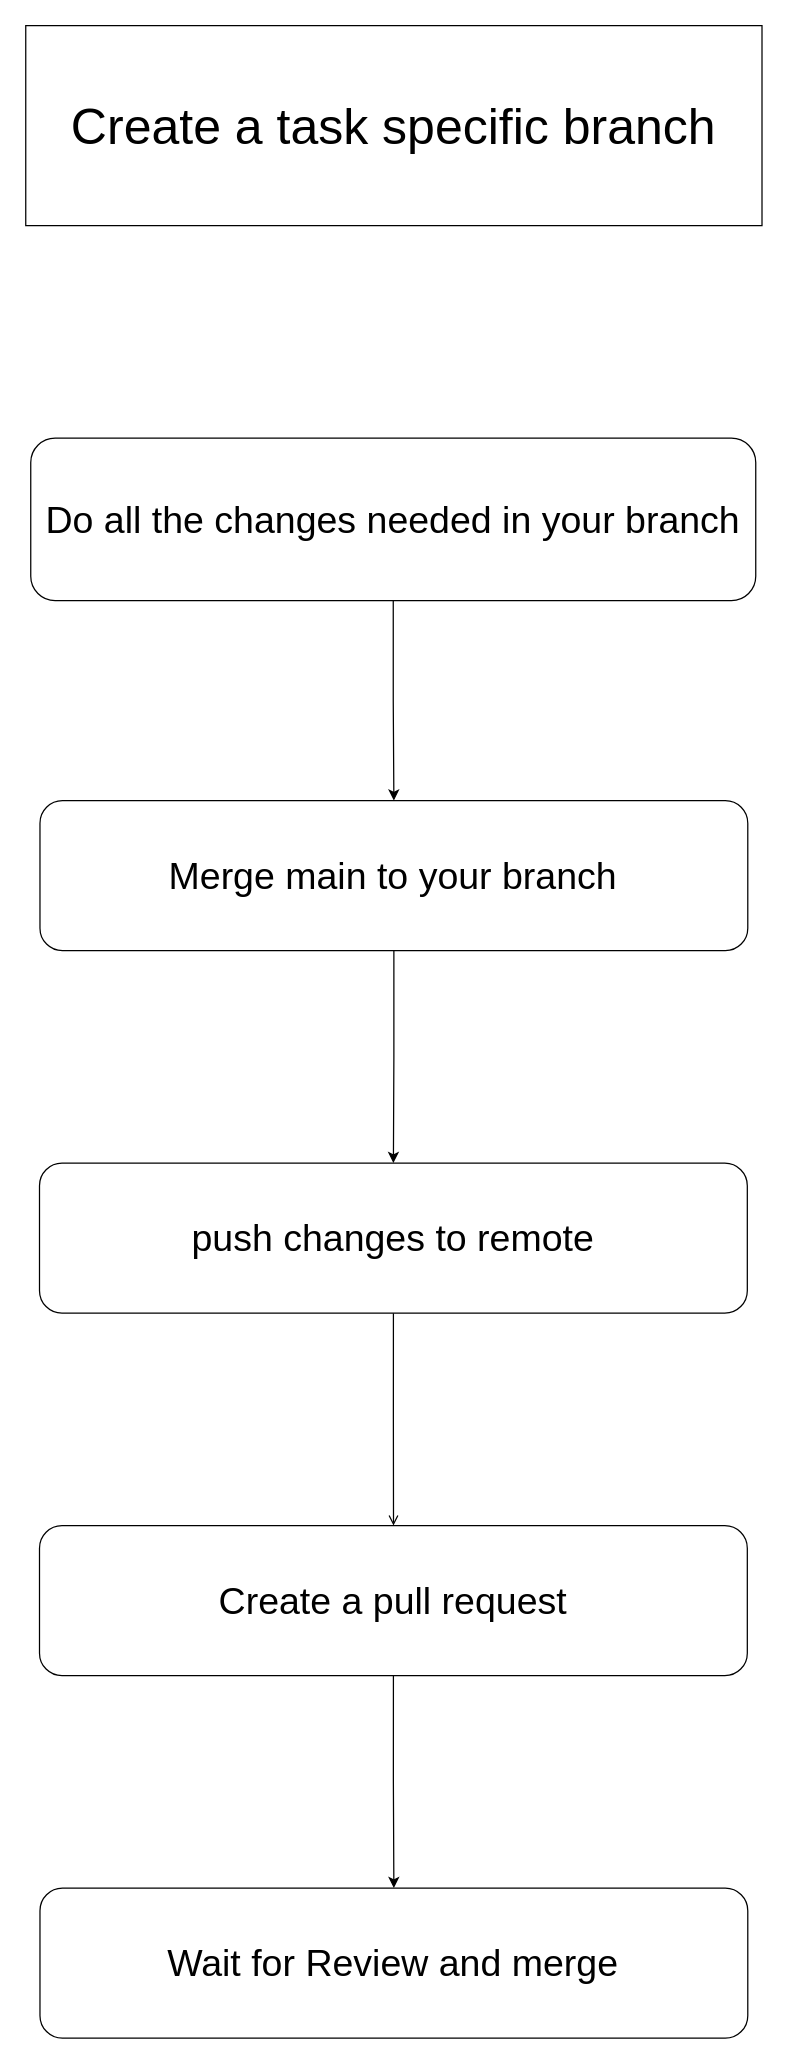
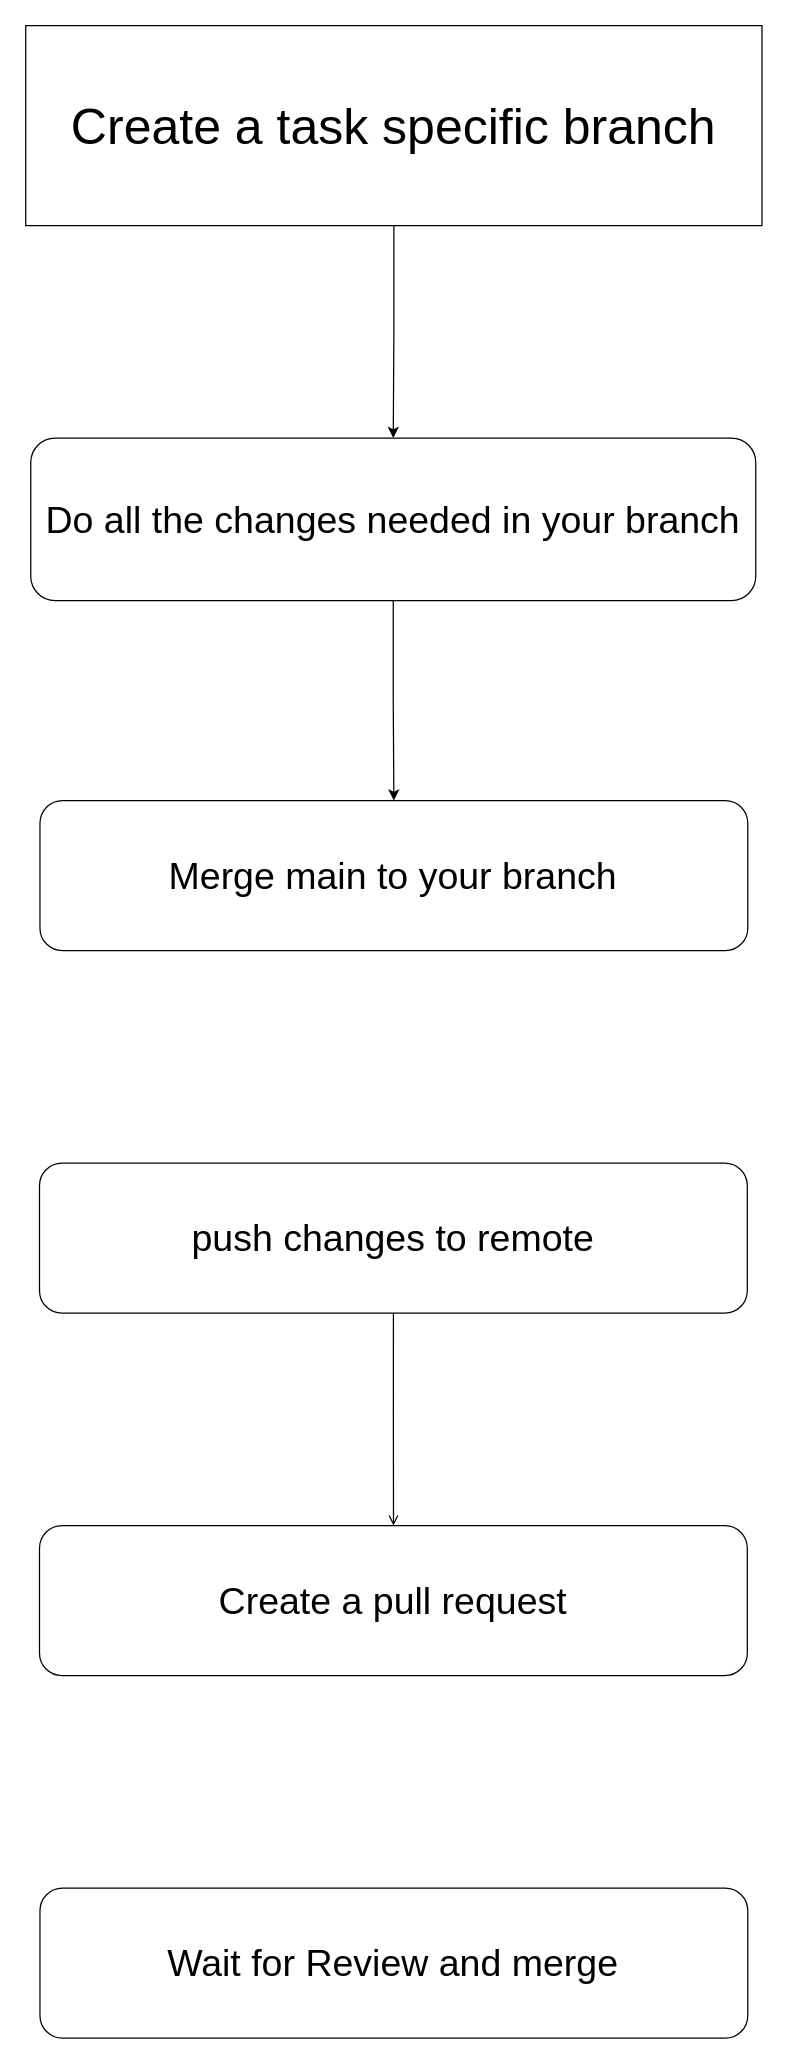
edge "Create a task specific branch" -> "Do all the changes needed in your branch": added
edge "Merge main to your branch" -> "push changes to remote": removed
edge "Create a pull request" -> "Wait for Review and merge": removed
